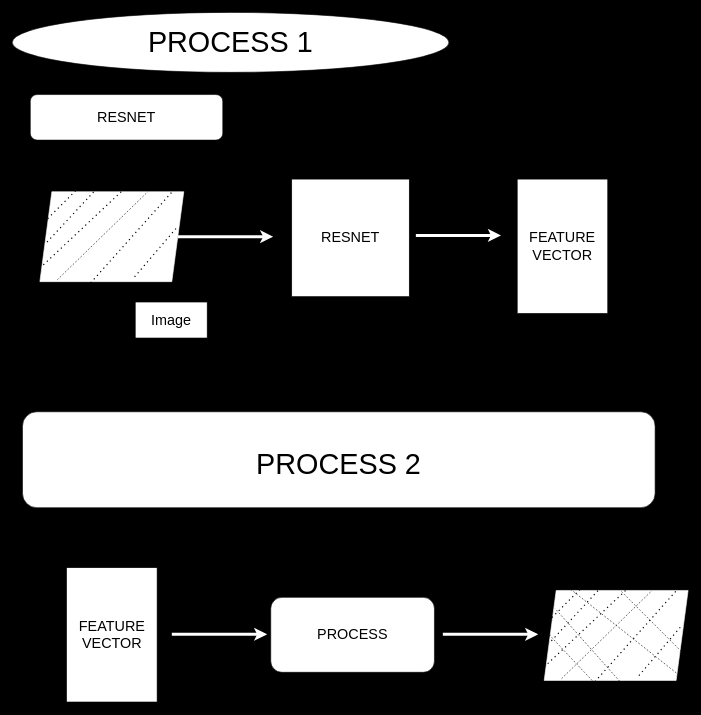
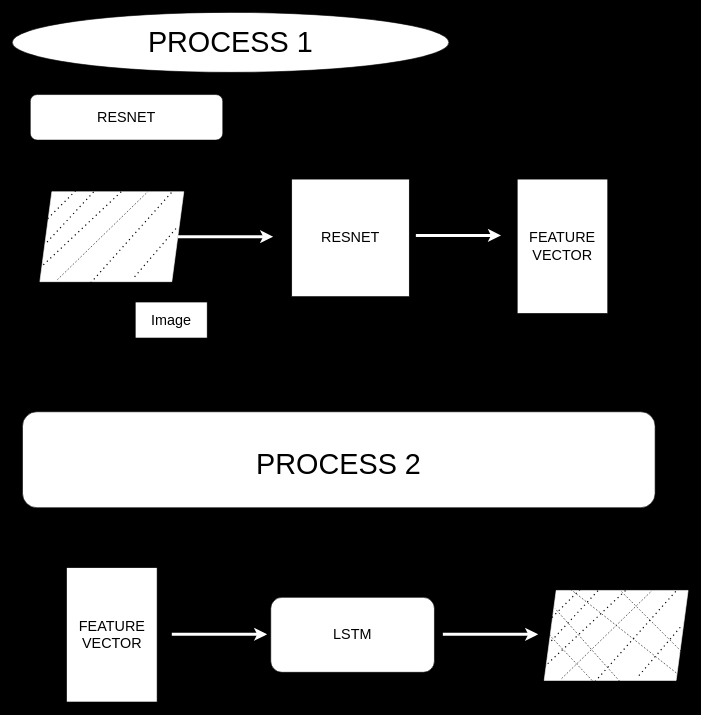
node "PROCESS": label "PROCESS" -> "LSTM"
